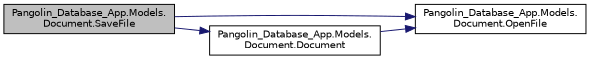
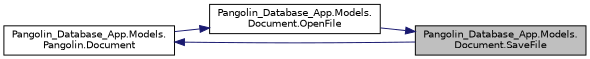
edge "Pangolin_Database_App.Models. Document.SaveFile" -> "Pangolin_Database_App.Models. Document.OpenFile": reversed
node "Pangolin_Database_App.Models. Document.Document": label "Pangolin_Database_App.Models. Document.Document" -> "Pangolin_Database_App.Models. Pangolin.Document"
